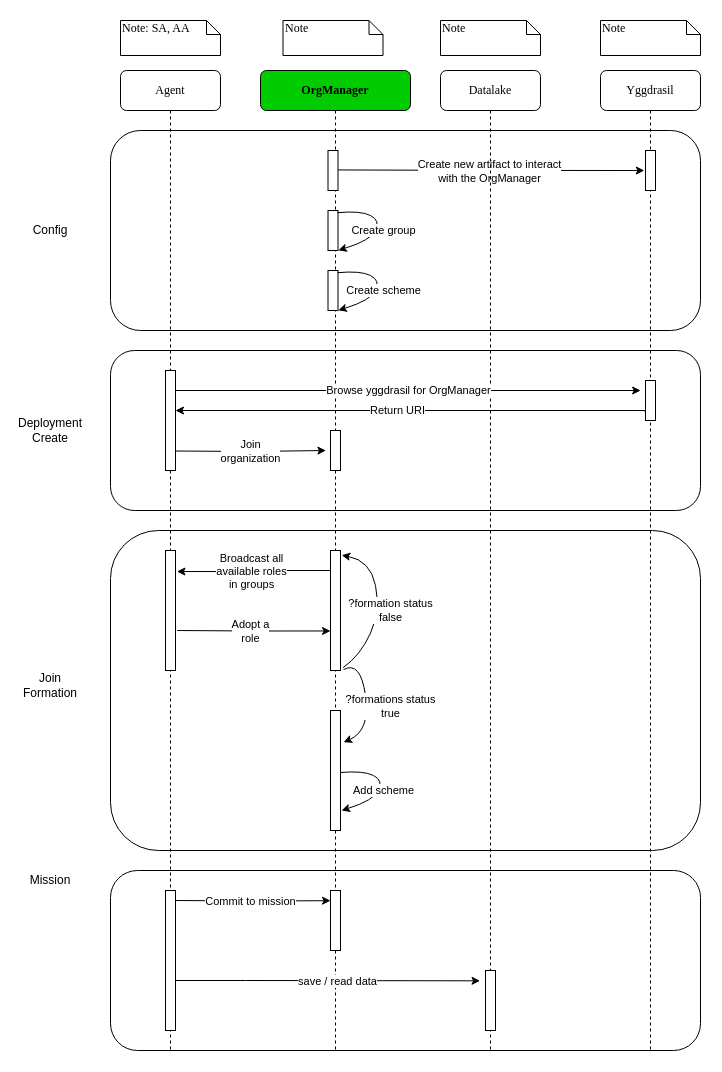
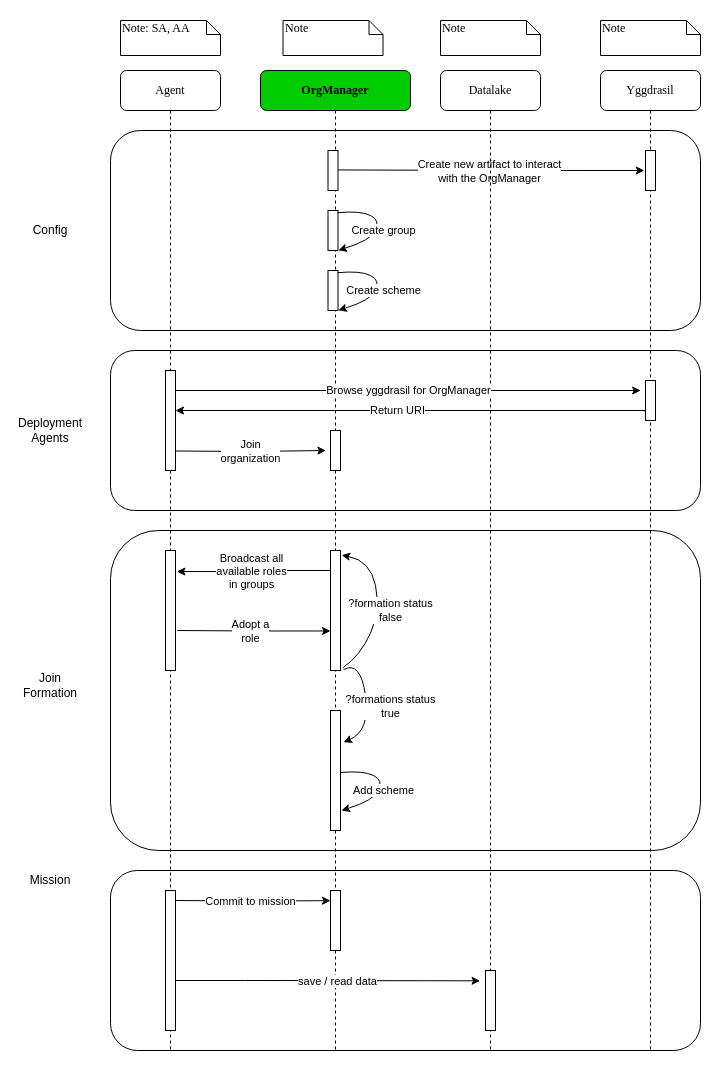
node "Deployment Create": label "Deployment Create" -> "Deployment Agents"
